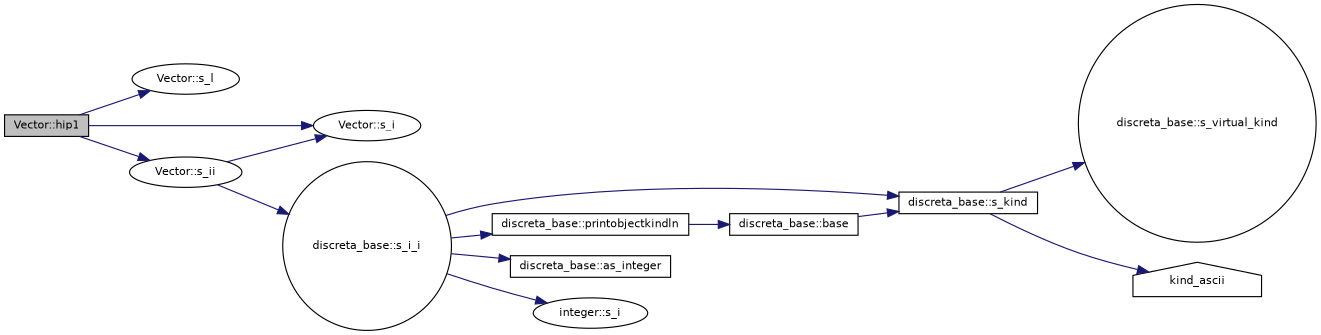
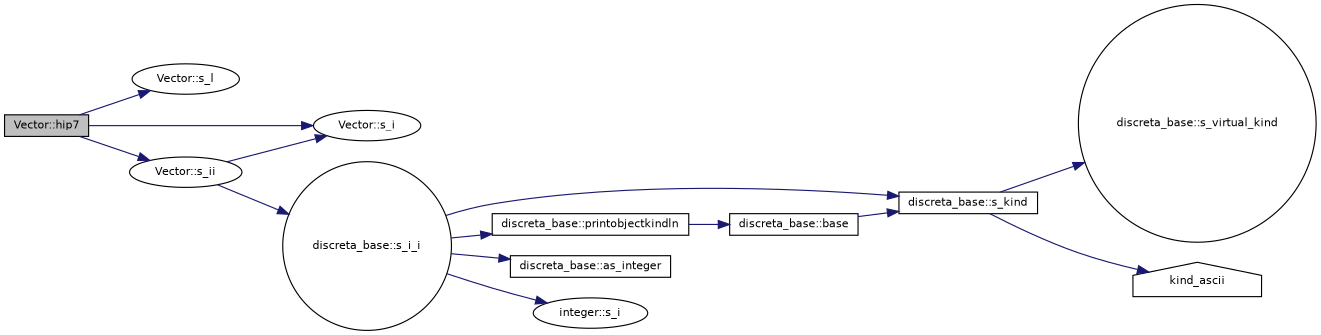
node "Vector::hip1": label "Vector::hip1" -> "Vector::hip7"
